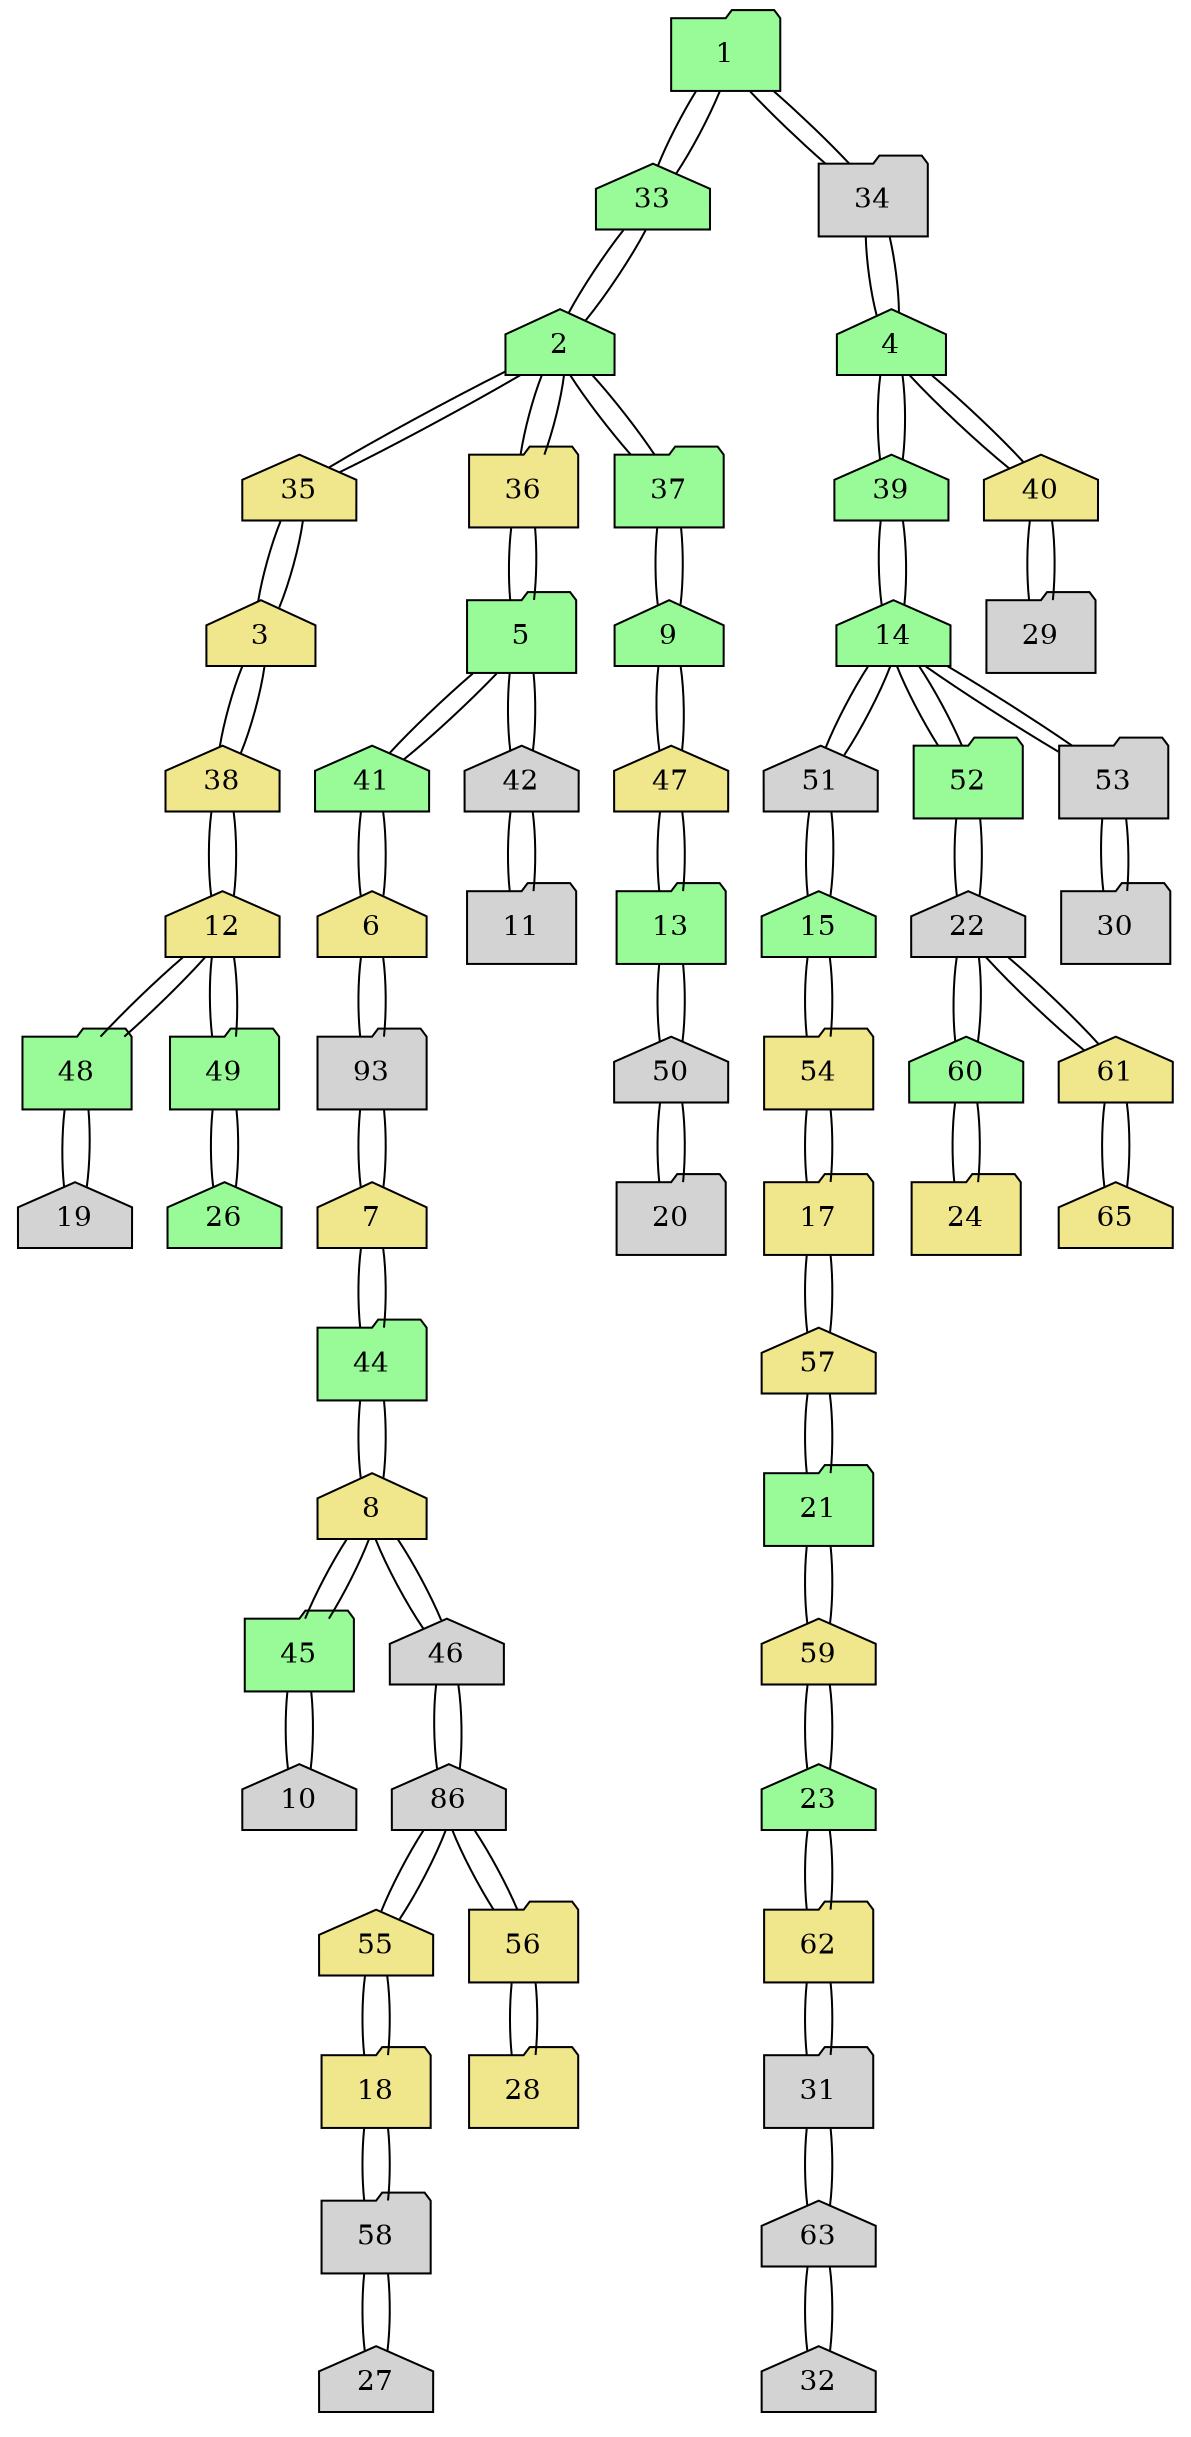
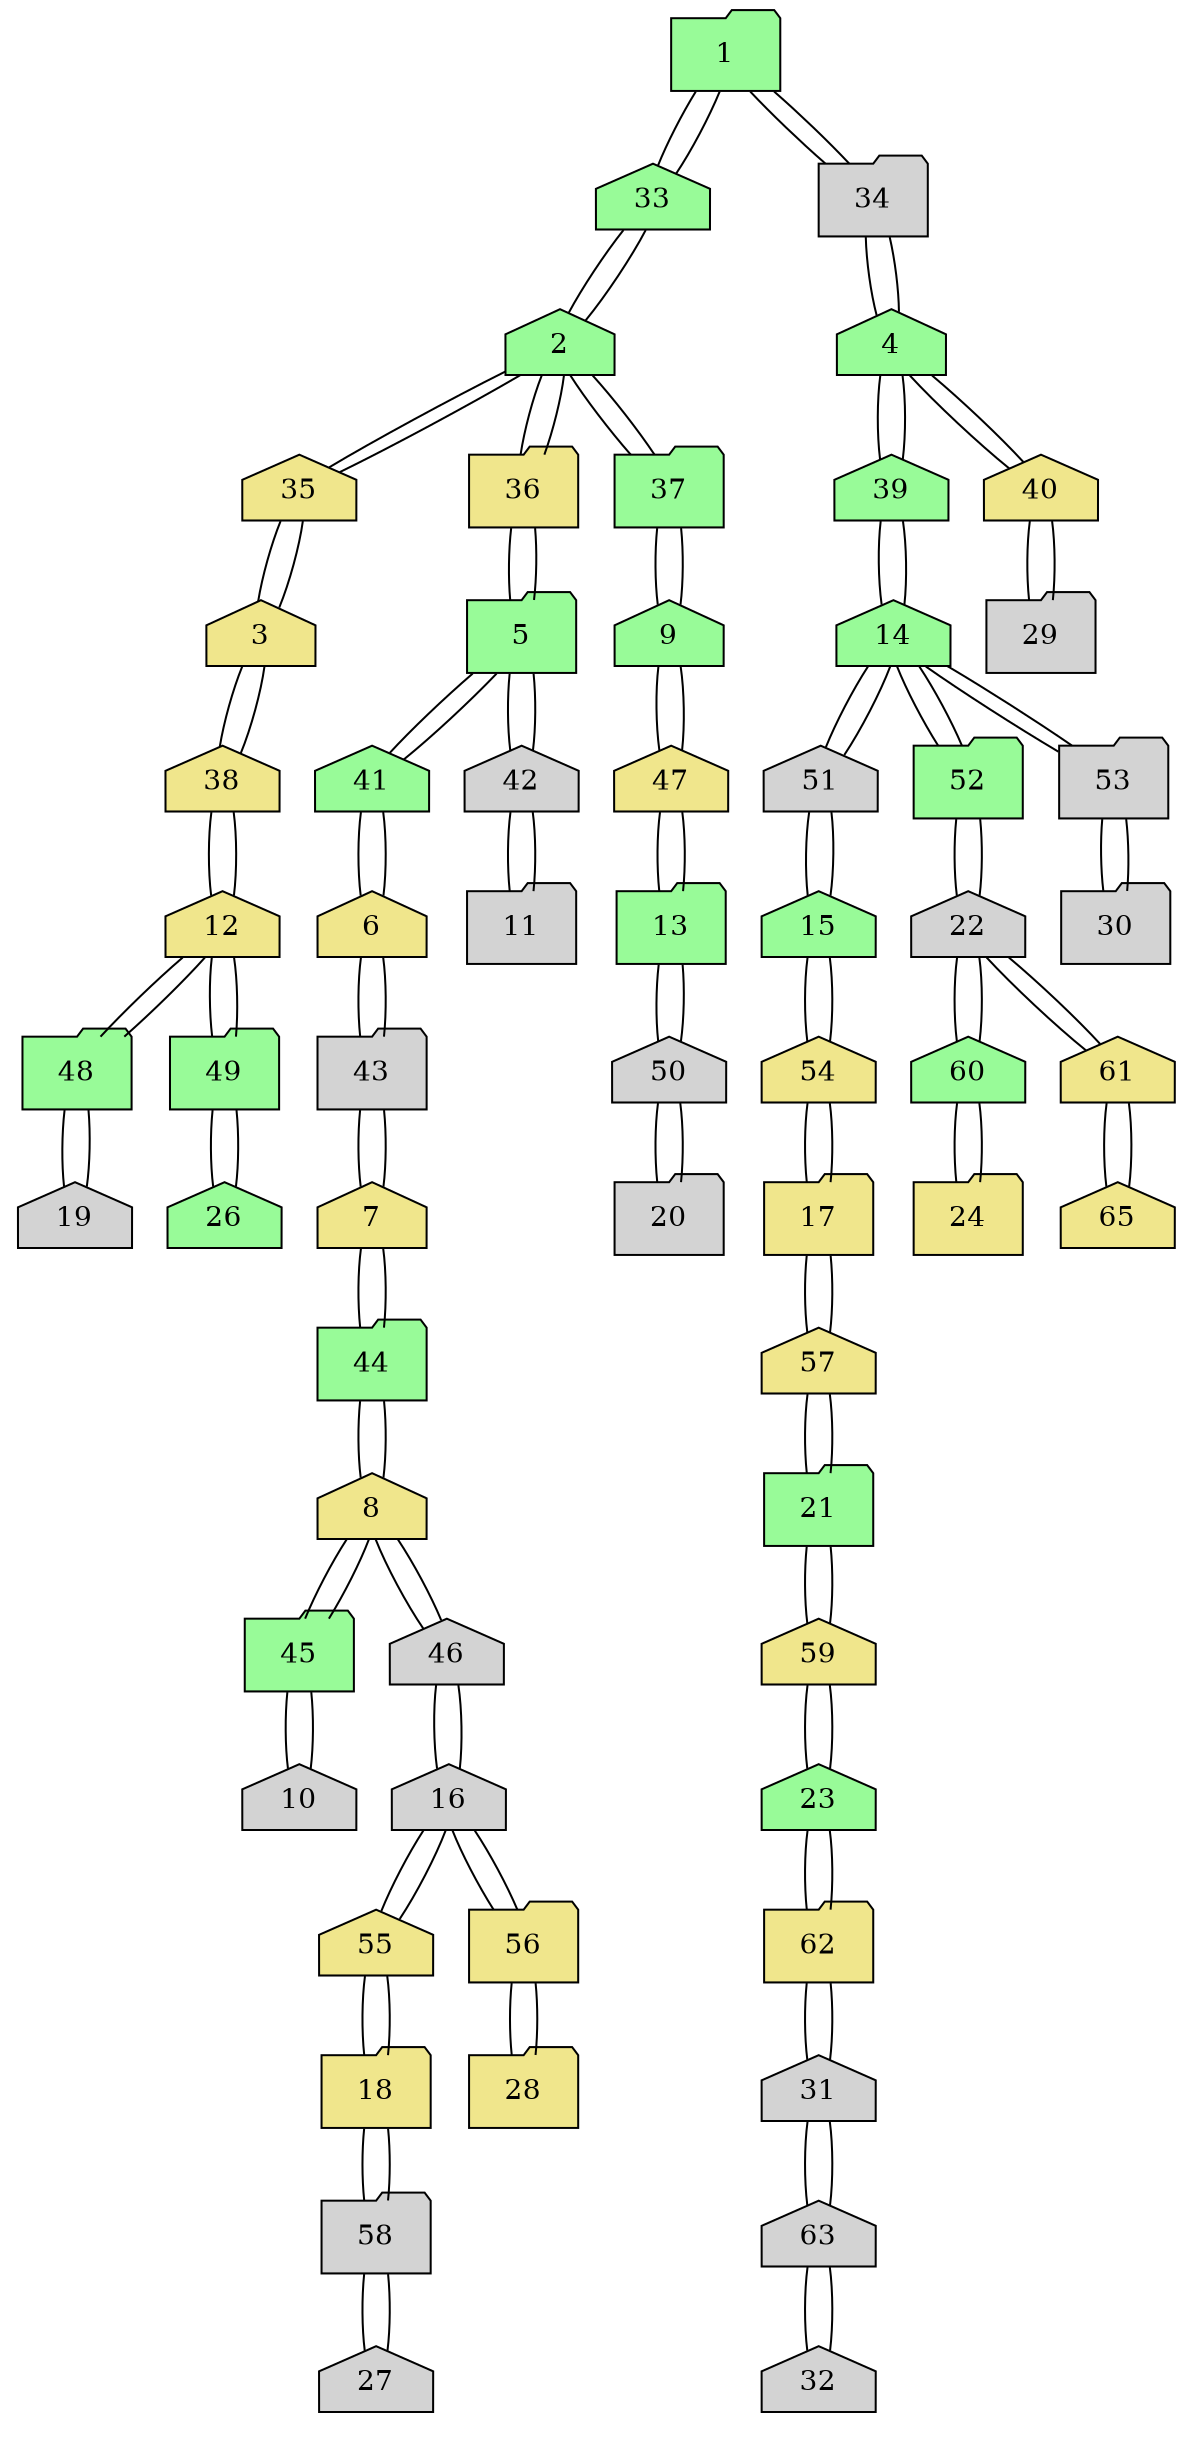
node "93": label "93" -> "43"
node "54": shape folder -> house
node "86": label "86" -> "16"
node "31": shape folder -> house
